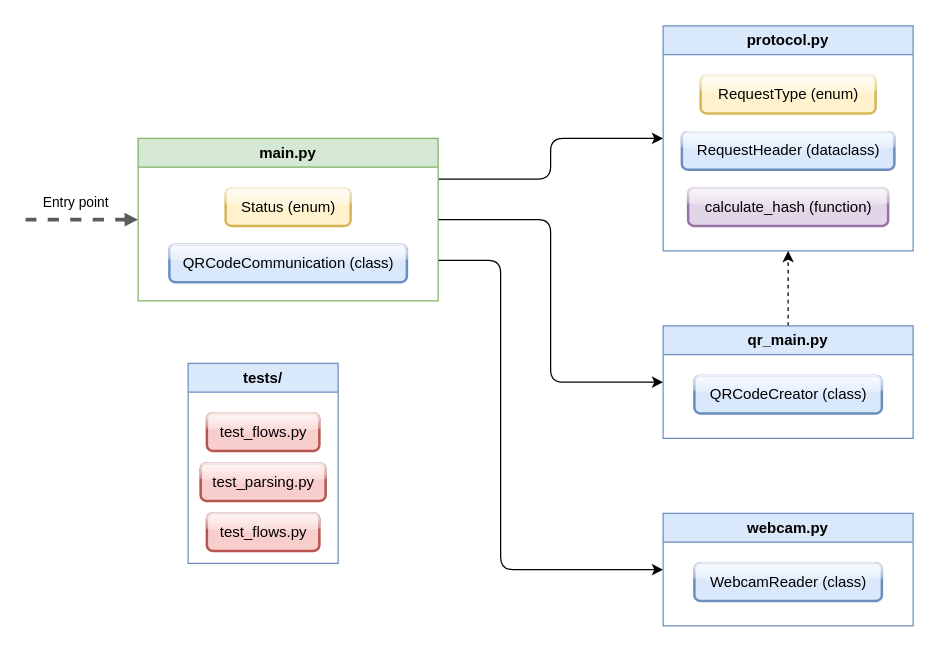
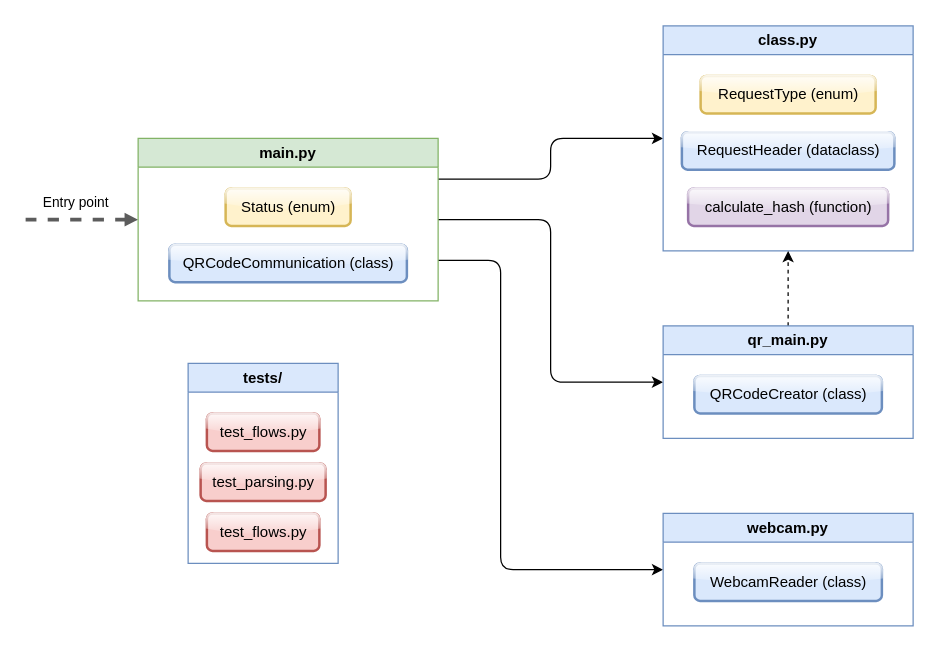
node "protocol.py": label "protocol.py" -> "class.py"
